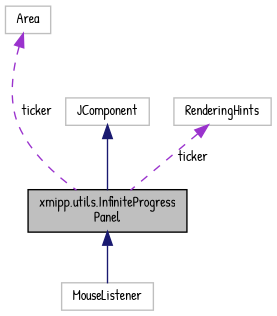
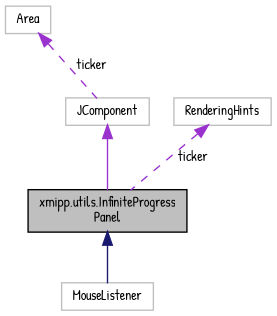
edge "xmipp.utils.InfiniteProgress Panel" -> "Area": now "JComponent" -> "Area"
edge "xmipp.utils.InfiniteProgress Panel" -> "JComponent": color midnightblue -> darkorchid3
